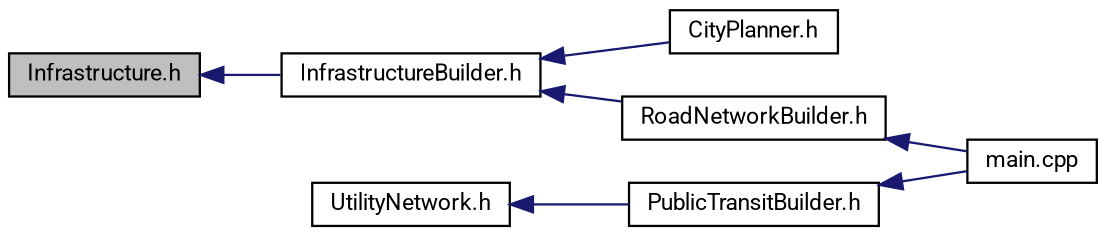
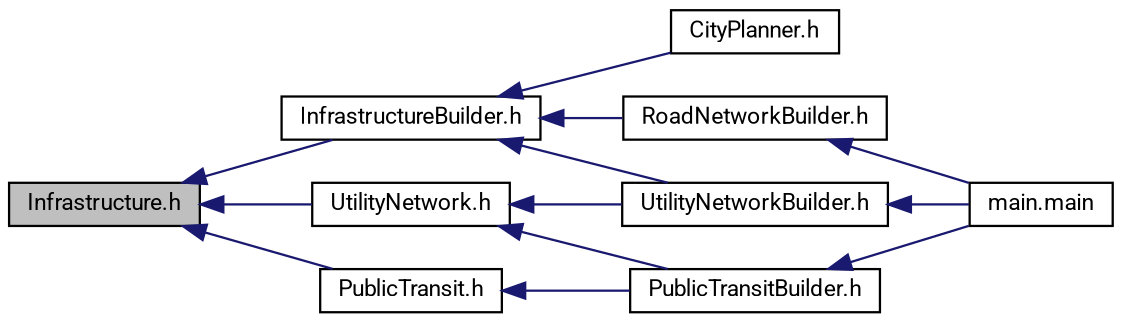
node "main.cpp": label "main.cpp" -> "main.main"
edge "UtilityNetwork.h" -> "Infrastructure.h": added
node "UtilityNetworkBuilder.h": added
node "PublicTransit.h": added
